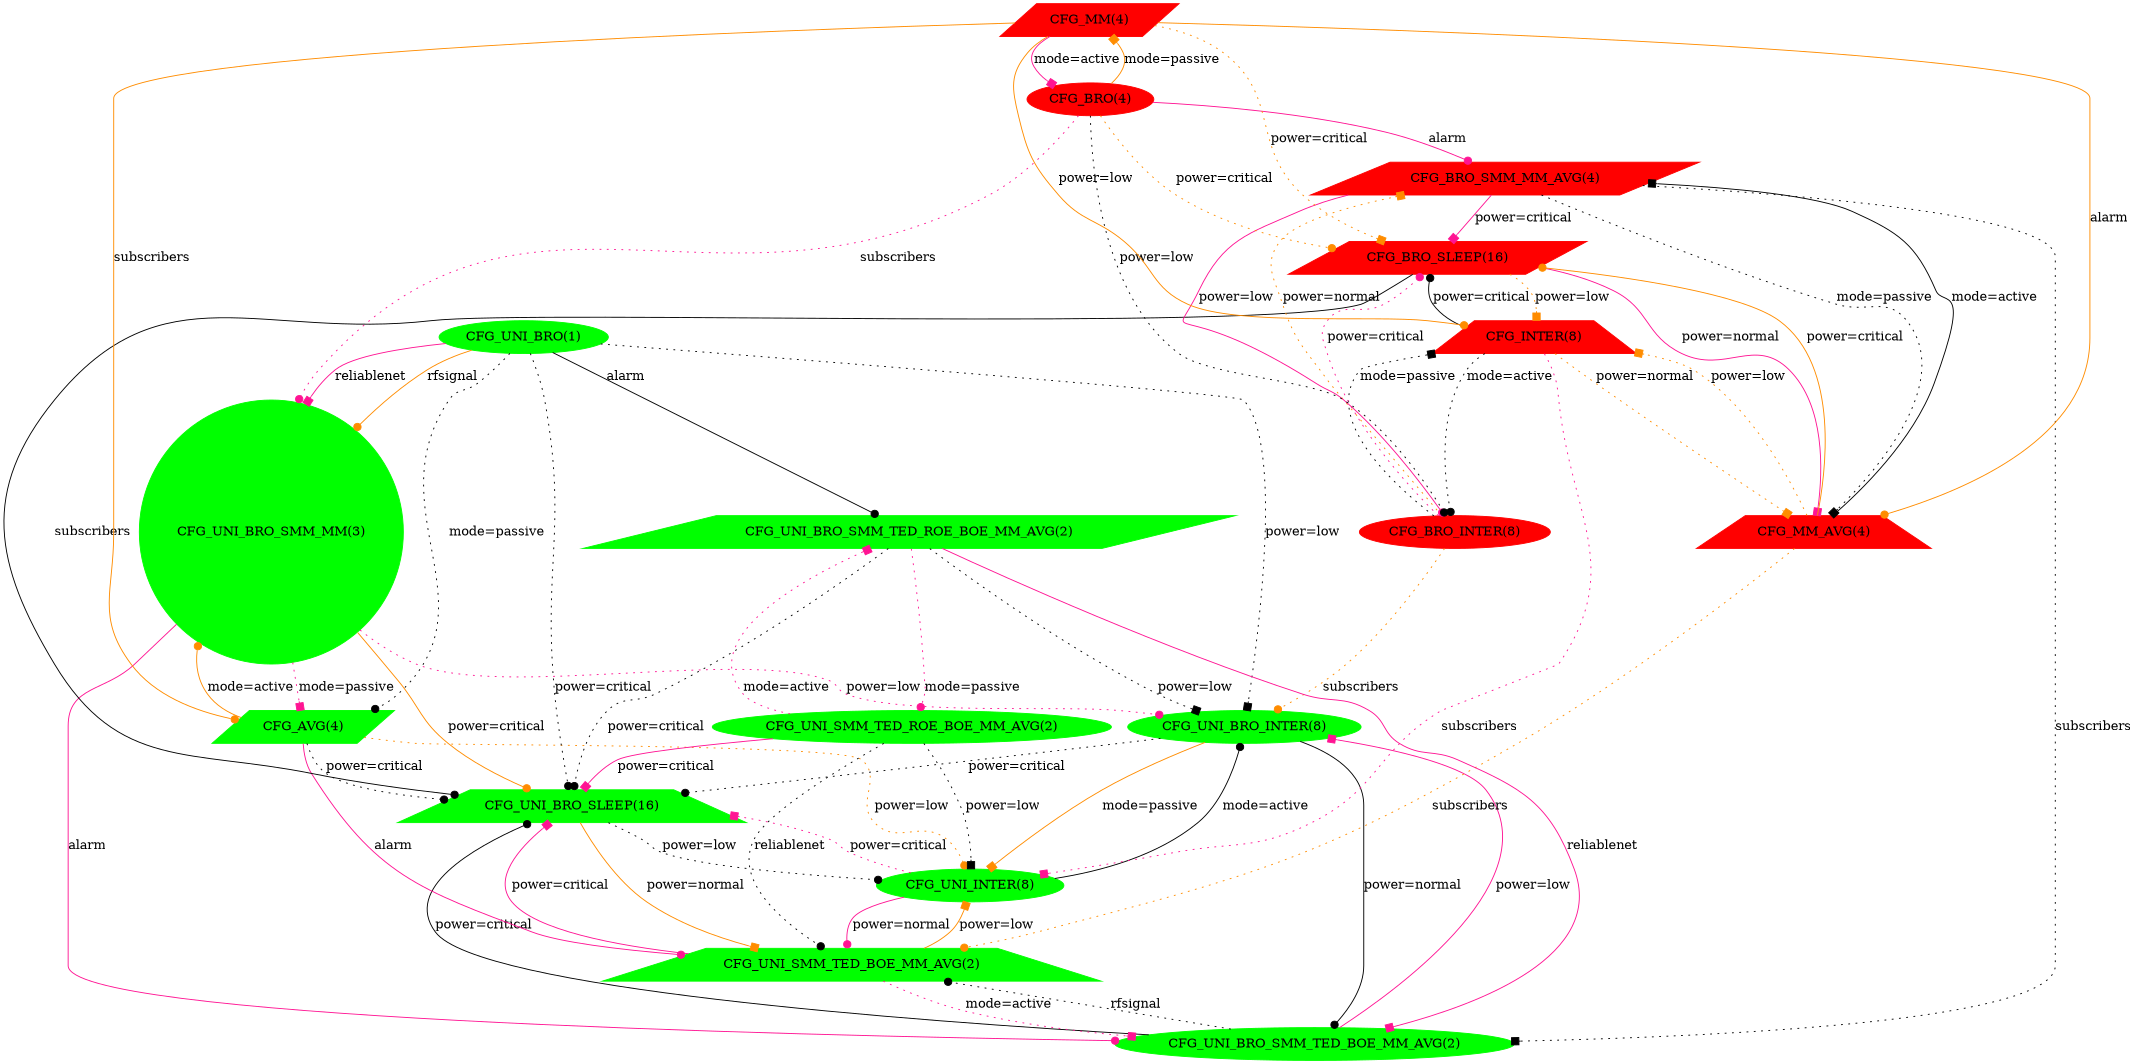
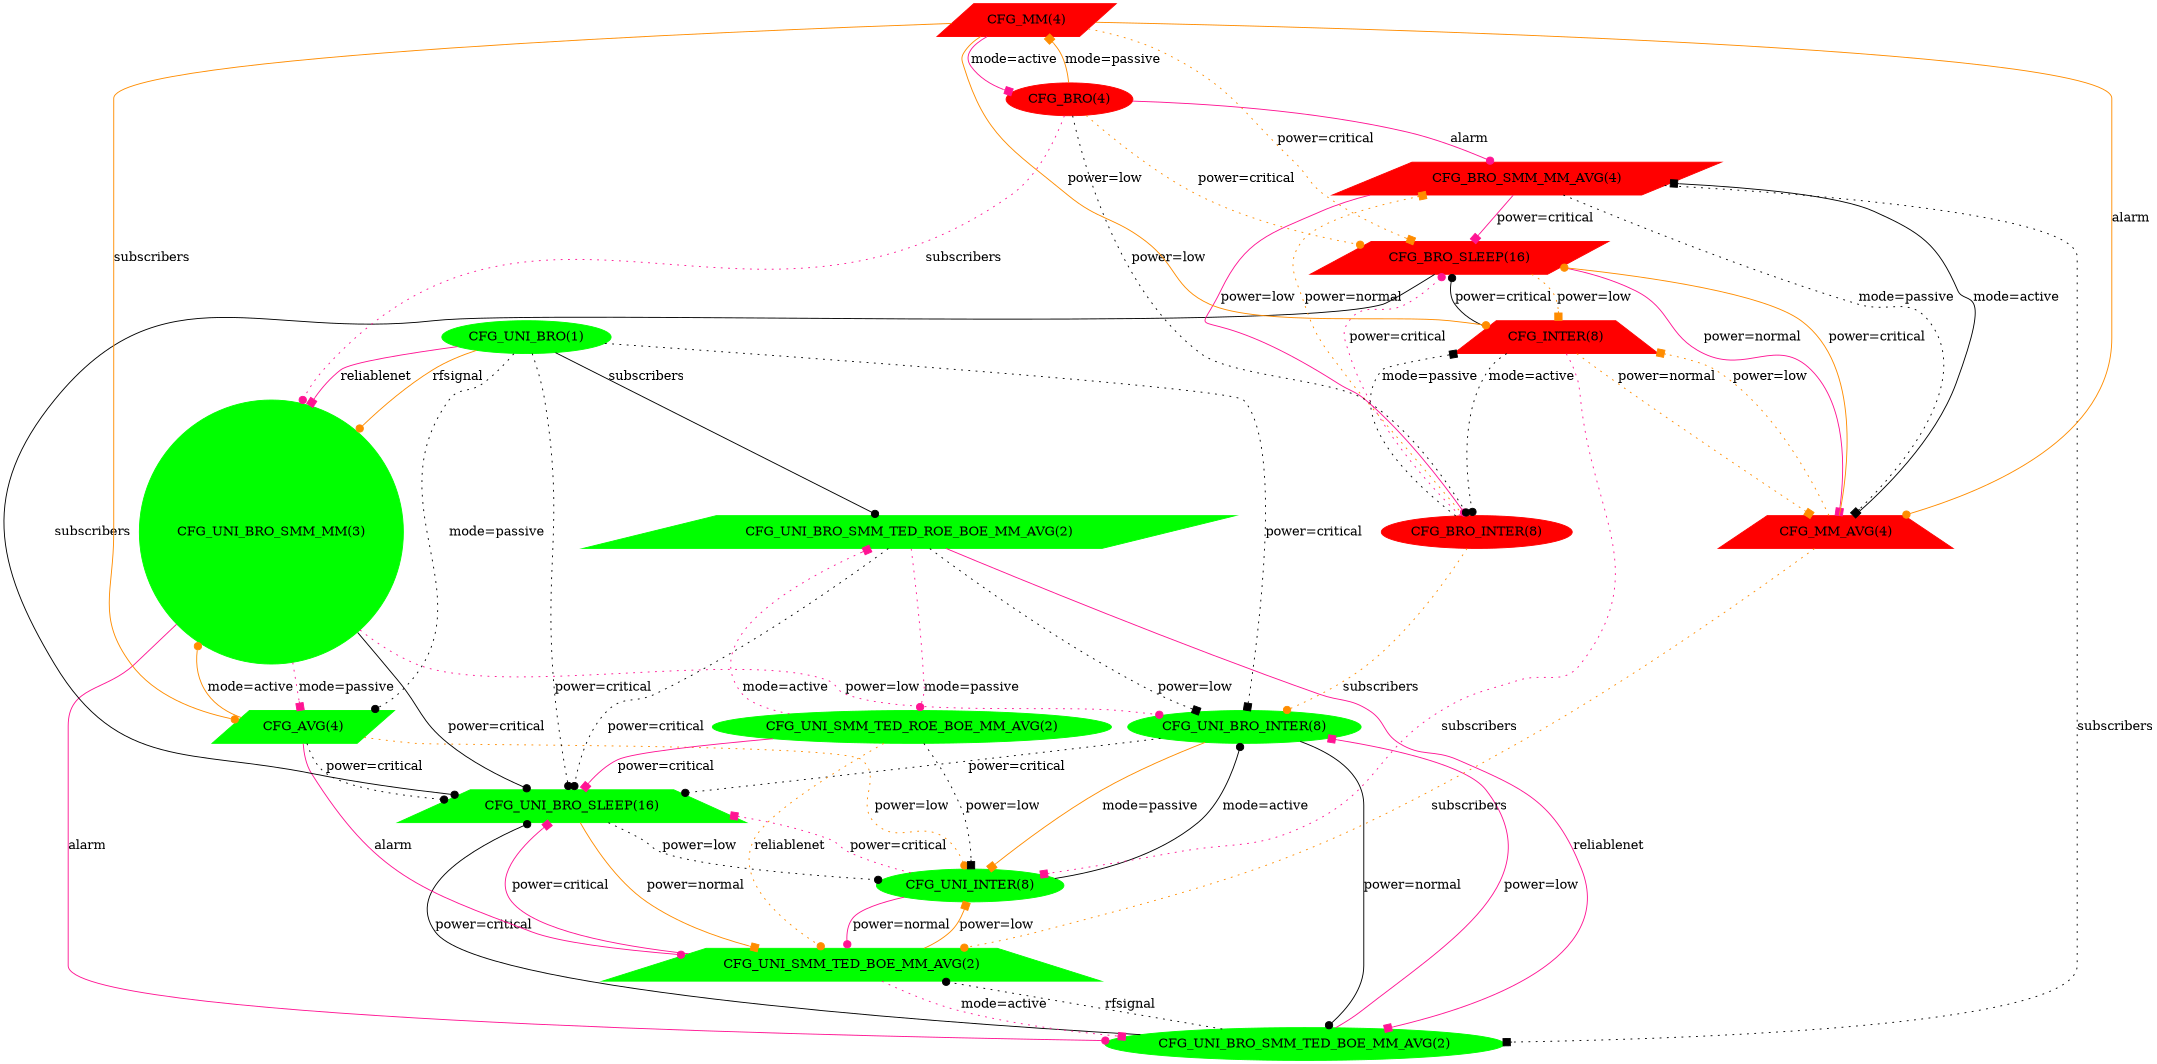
edge "CFG_UNI_BRO(1)" -> "CFG_UNI_BRO_SMM_TED_ROE_BOE_MM_AVG(2)": label "alarm" -> "subscribers"
edge "CFG_UNI_BRO(1)" -> "CFG_UNI_BRO_INTER(8)": label "power=low" -> "power=critical"
edge "CFG_UNI_BRO_SMM_MM(3)" -> "CFG_UNI_BRO_SLEEP(16)": color darkorange -> black
edge "CFG_UNI_SMM_TED_ROE_BOE_MM_AVG(2)" -> "CFG_UNI_SMM_TED_BOE_MM_AVG(2)": color black -> darkorange
